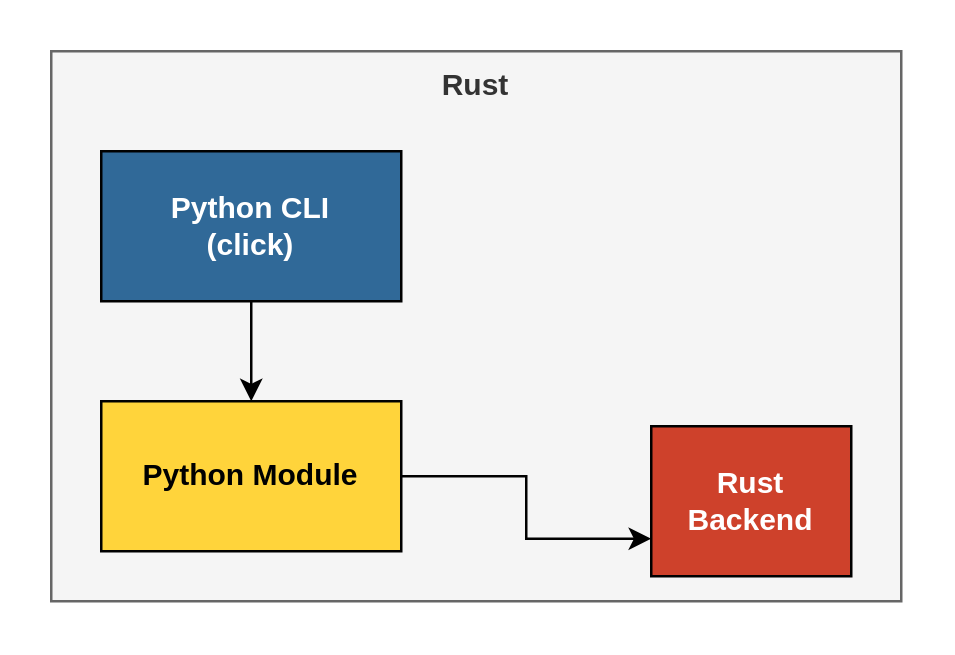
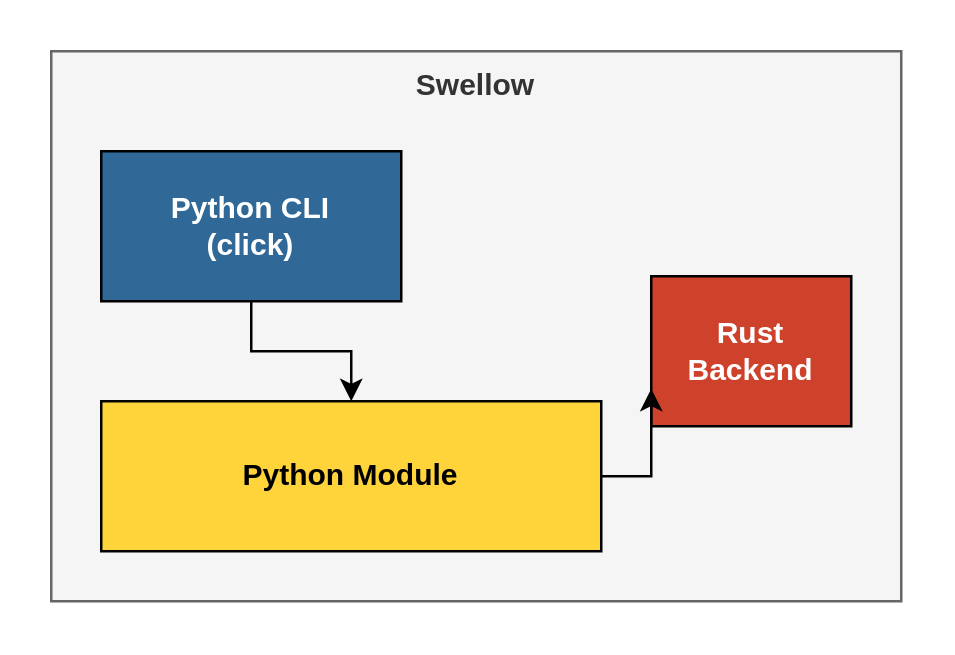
node "Rust": label "Rust" -> "Swellow"
node "Python Module": size 300x150 -> 500x150
node "Rust Backend": moved (751, 501) -> (751, 351)
